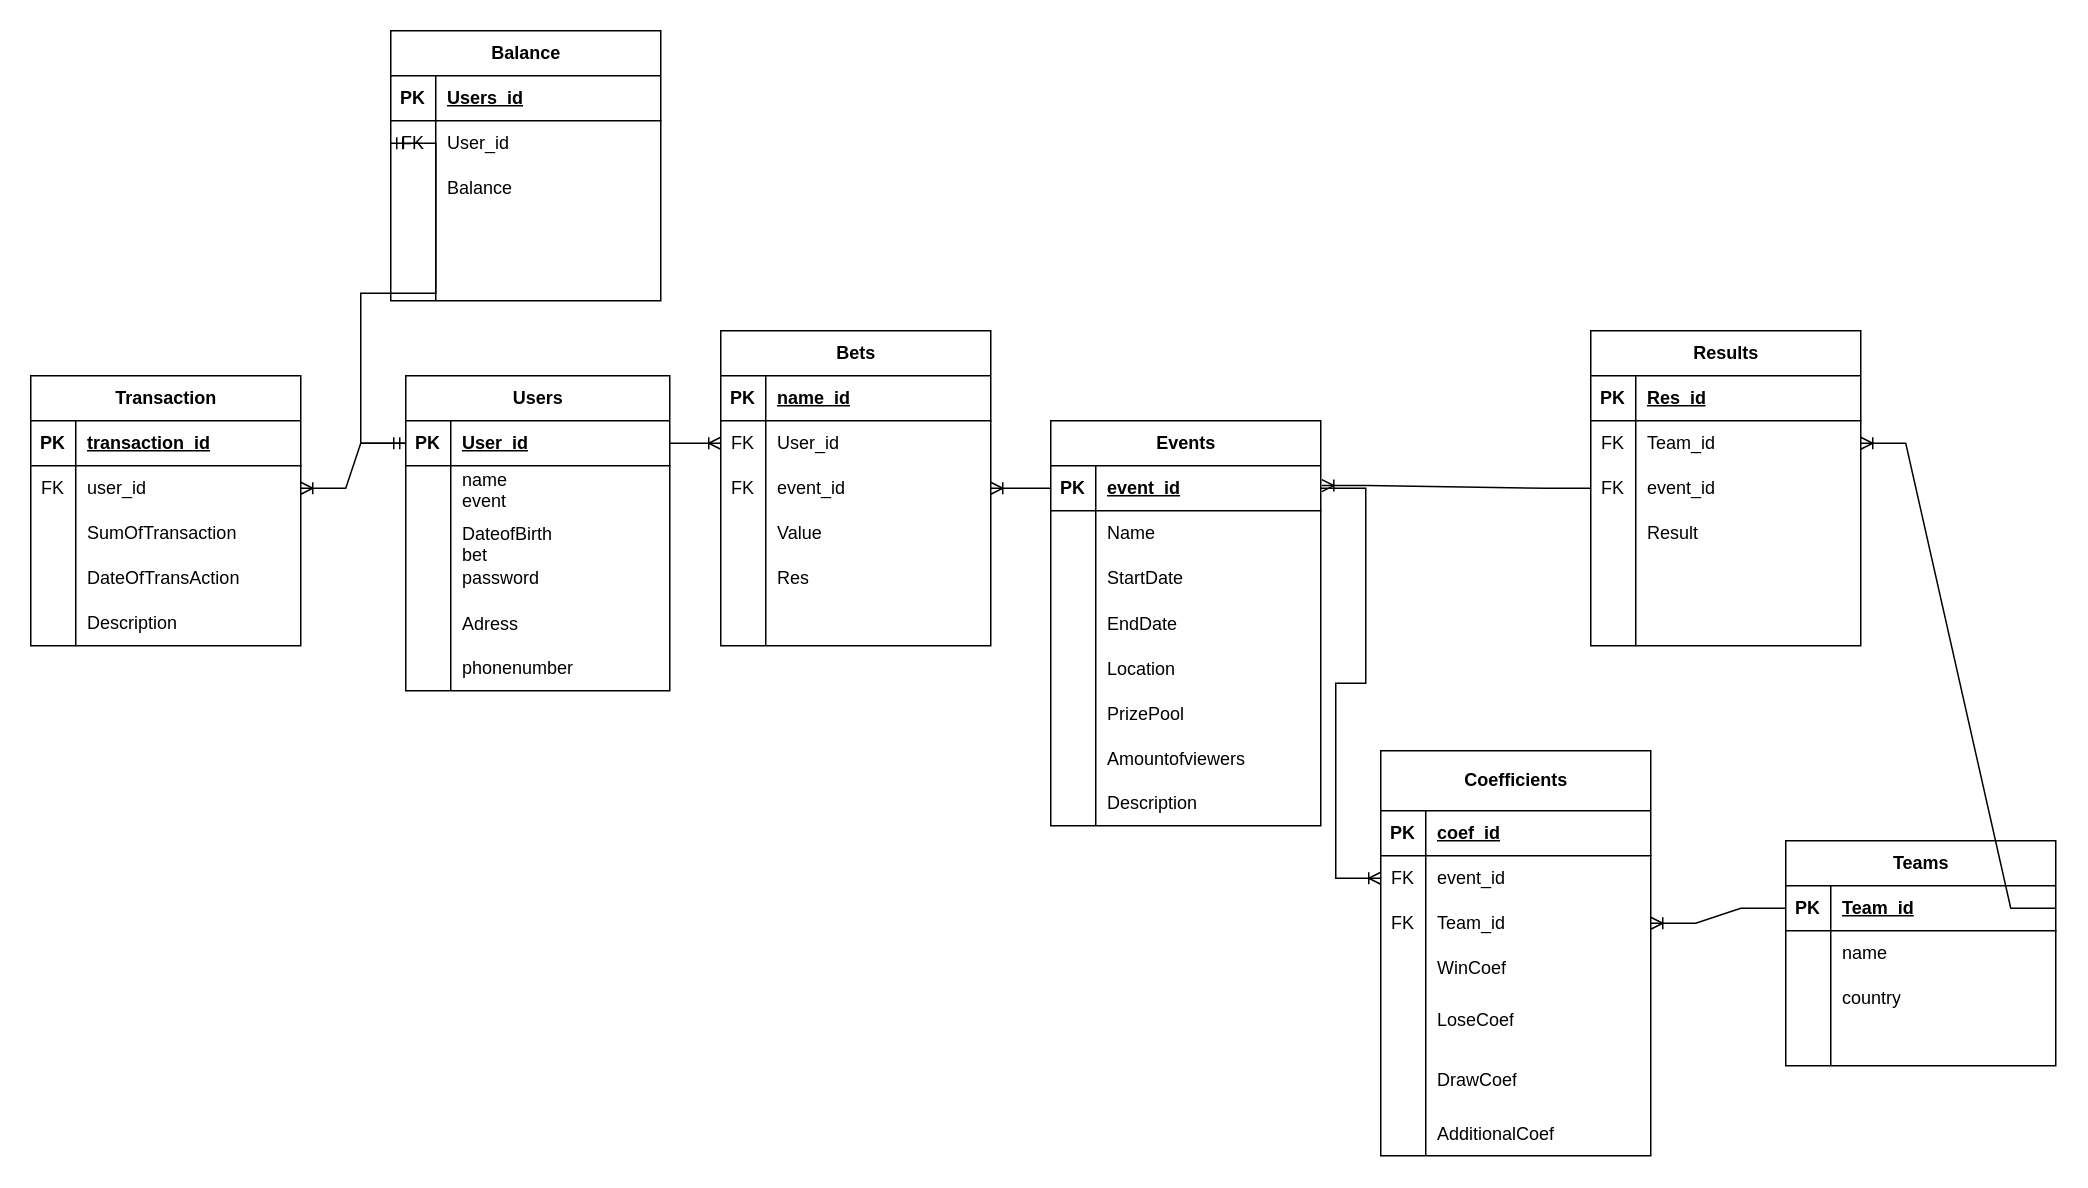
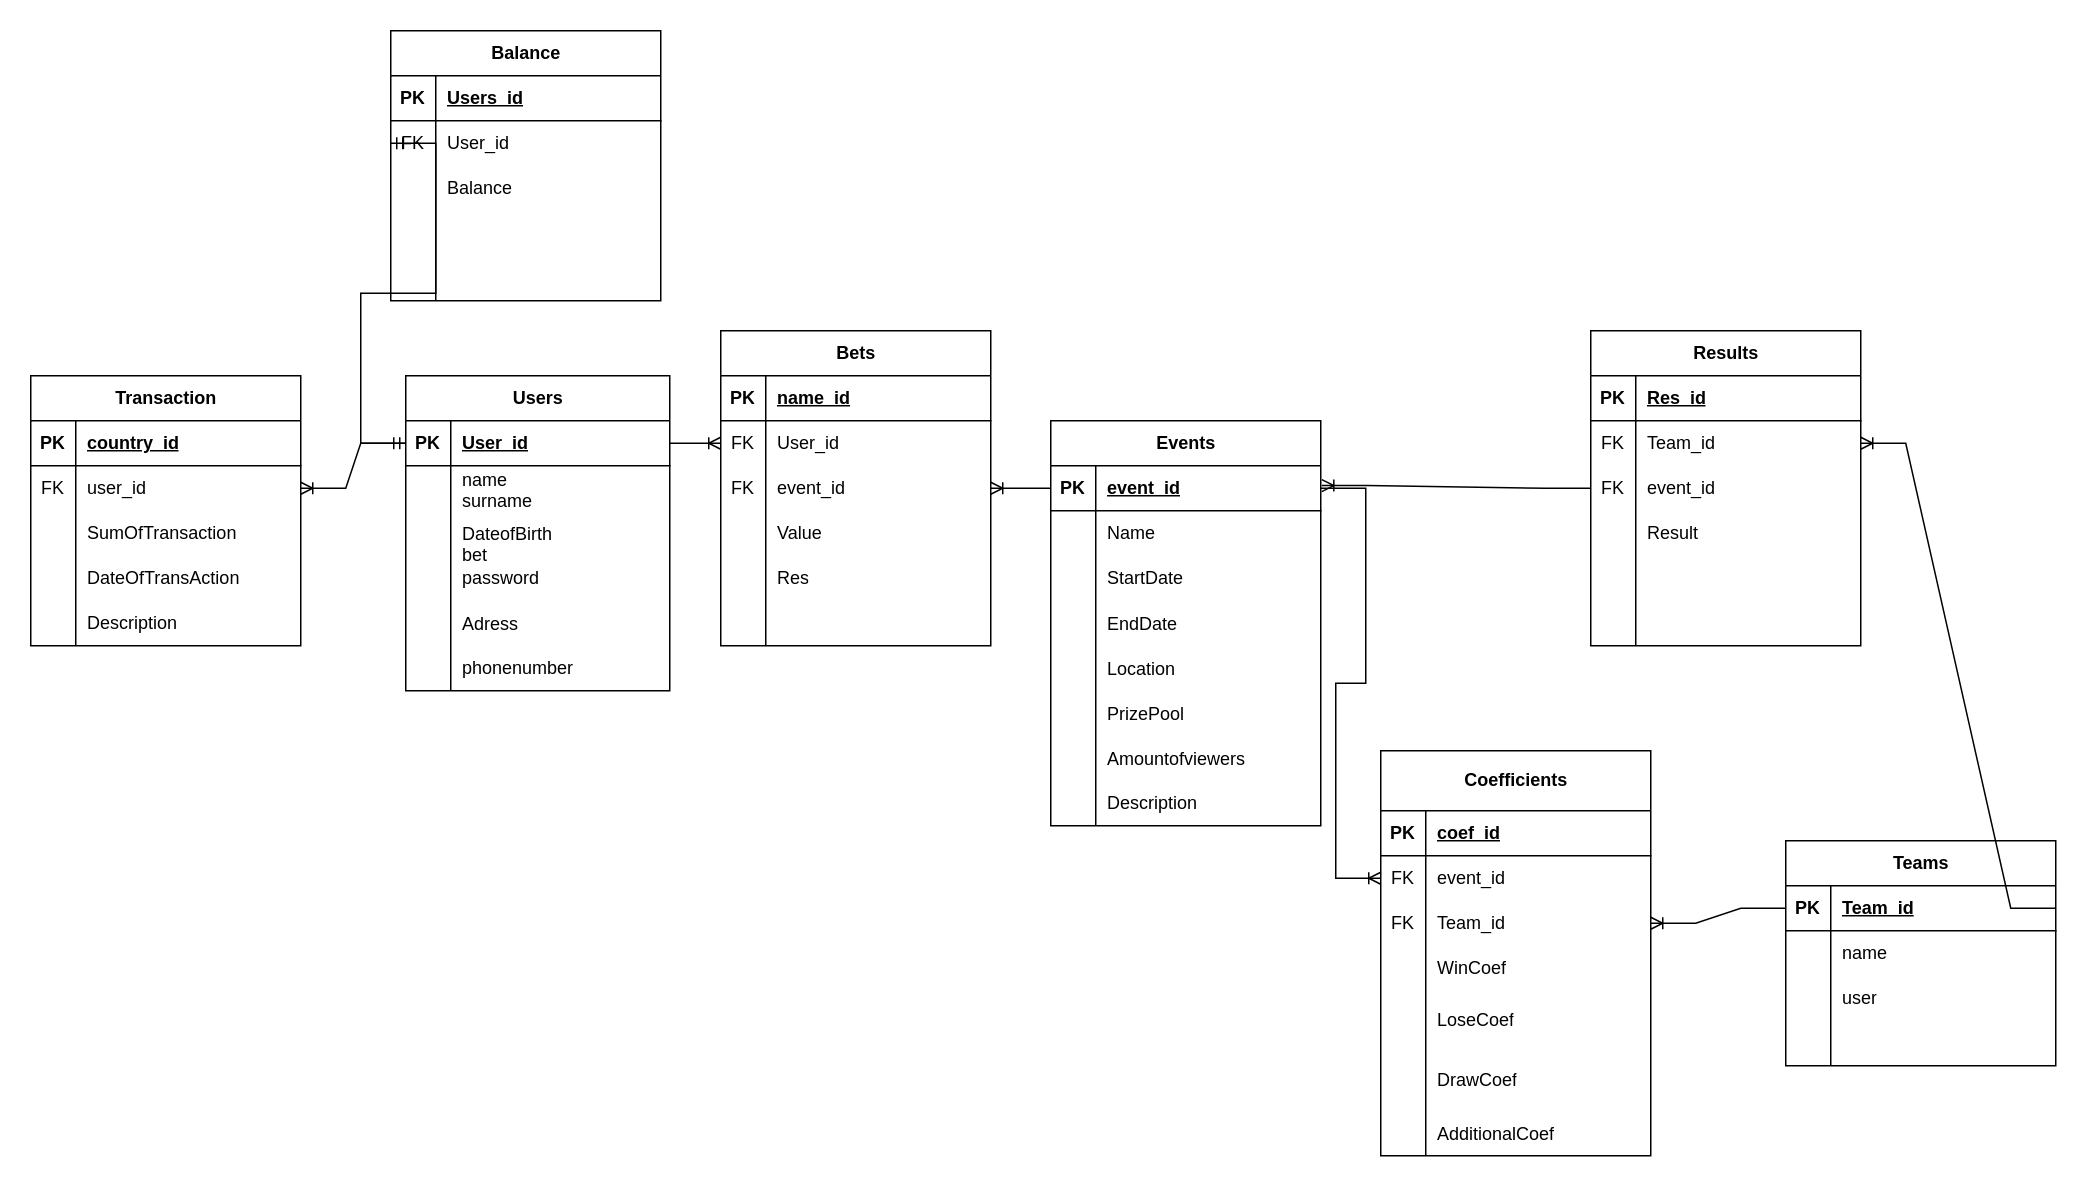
node "transaction_id": label "transaction_id" -> "country_id"
node "name event": label "name event" -> "name surname"
node "country": label "country" -> "user"
